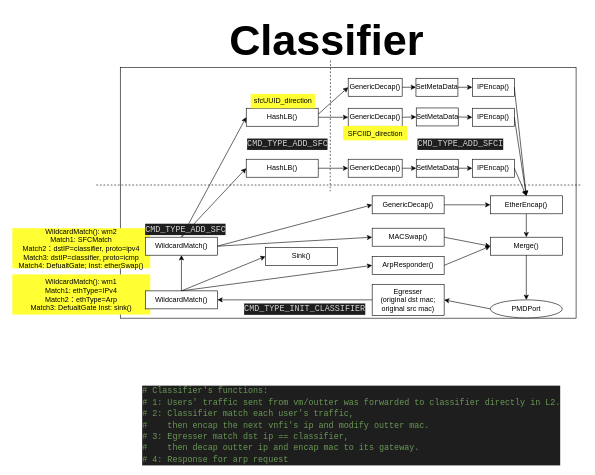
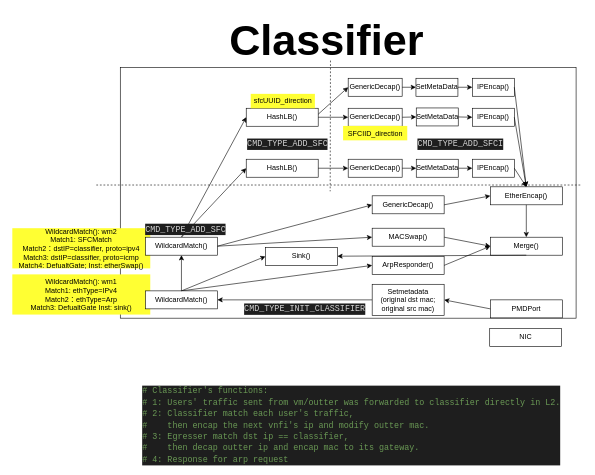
node "EtherEncap()": moved (527, 205) -> (527, 196)
edge "Merge()" -> "PMDPort": now "Merge()" -> "Sink()"
node "Egresser (original dst mac; original src mac)": label "Egresser (original dst mac; original src mac)" -> "Setmetadata (original dst mac; original src mac)"
node "PMDPort": shape ellipse -> rectangle
node "NIC": added
